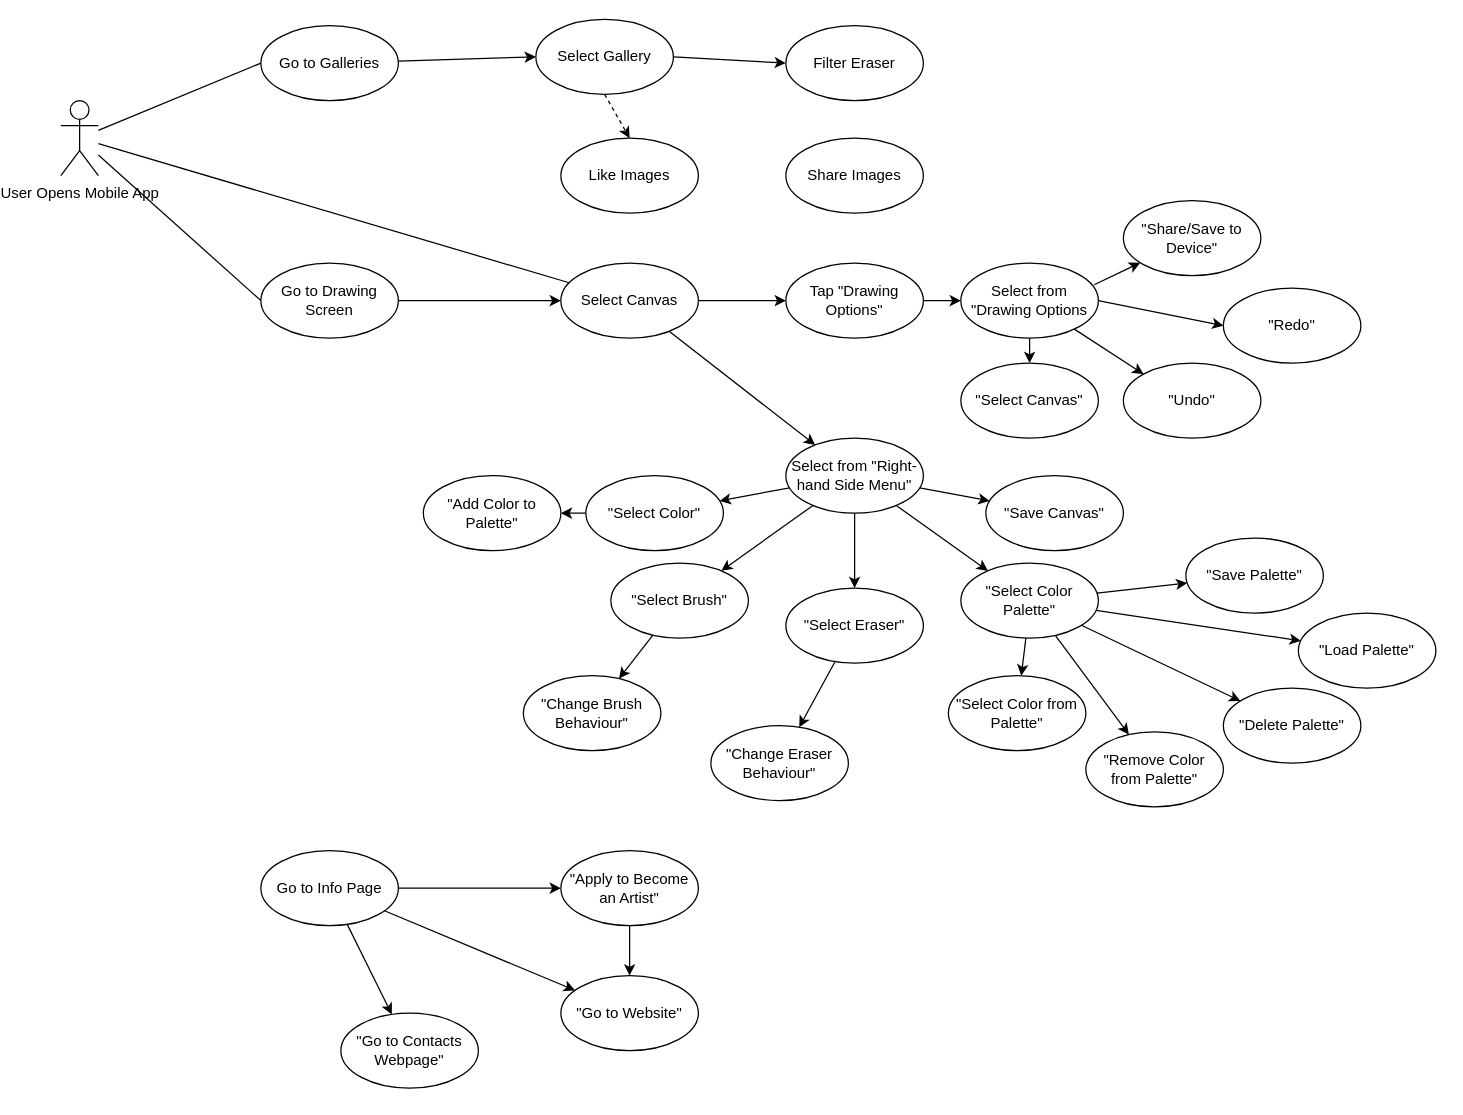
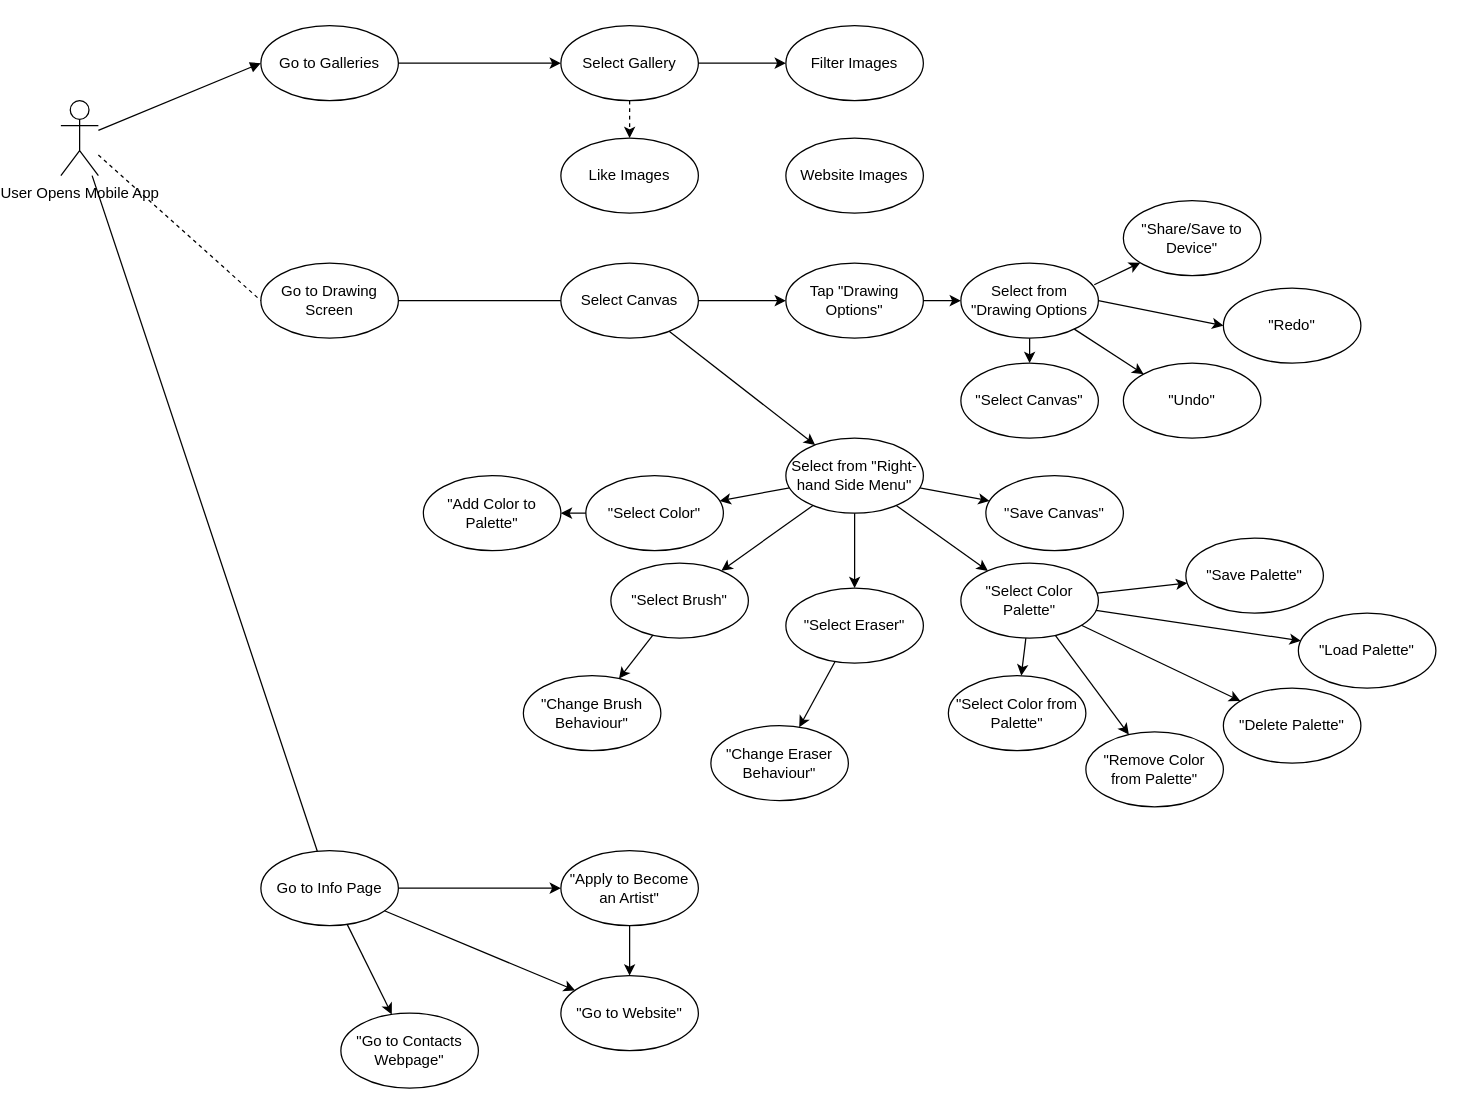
node "Select Gallery": moved (604, 57) -> (629, 63)
node "Filter Eraser": label "Filter Eraser" -> "Filter Images"
edge "Go to Galleries" -- "User Opens Mobile App": arrowhead none -> block
node "Share Images": label "Share Images" -> "Website Images"
edge "User Opens Mobile App" -- "Select Canvas": now "User Opens Mobile App" -- "Go to Info Page"
edge "User Opens Mobile App" -- "Go to Drawing Screen": style solid -> dashed
edge "Go to Drawing Screen" -> "Select Canvas": arrowhead classic -> none
